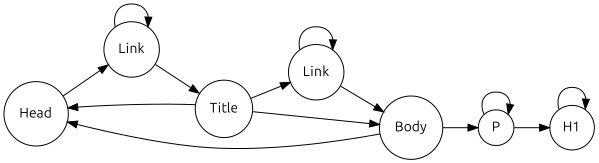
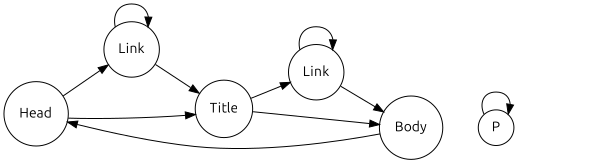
edge "Title" -> "Head": reversed
edge "Body" -> "P": removed
node "H1": removed
